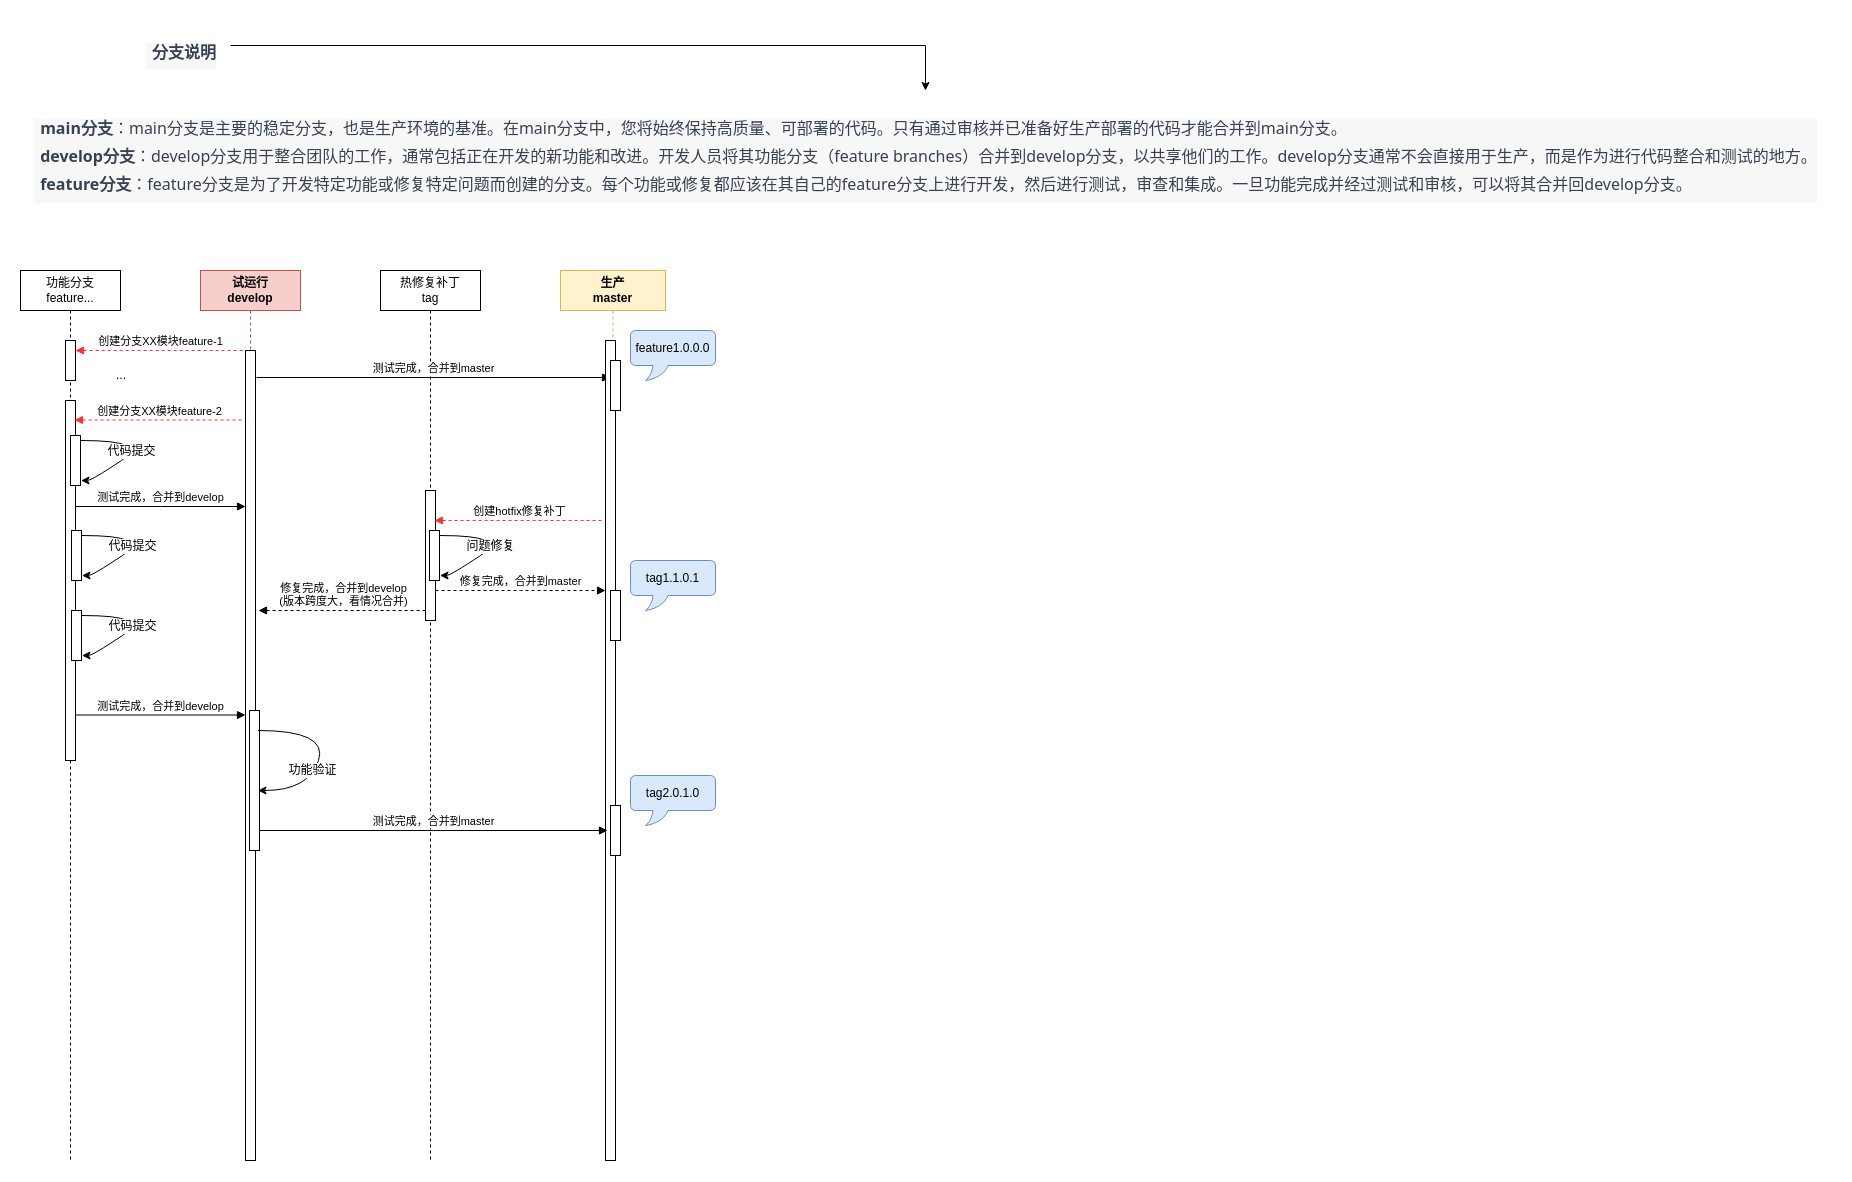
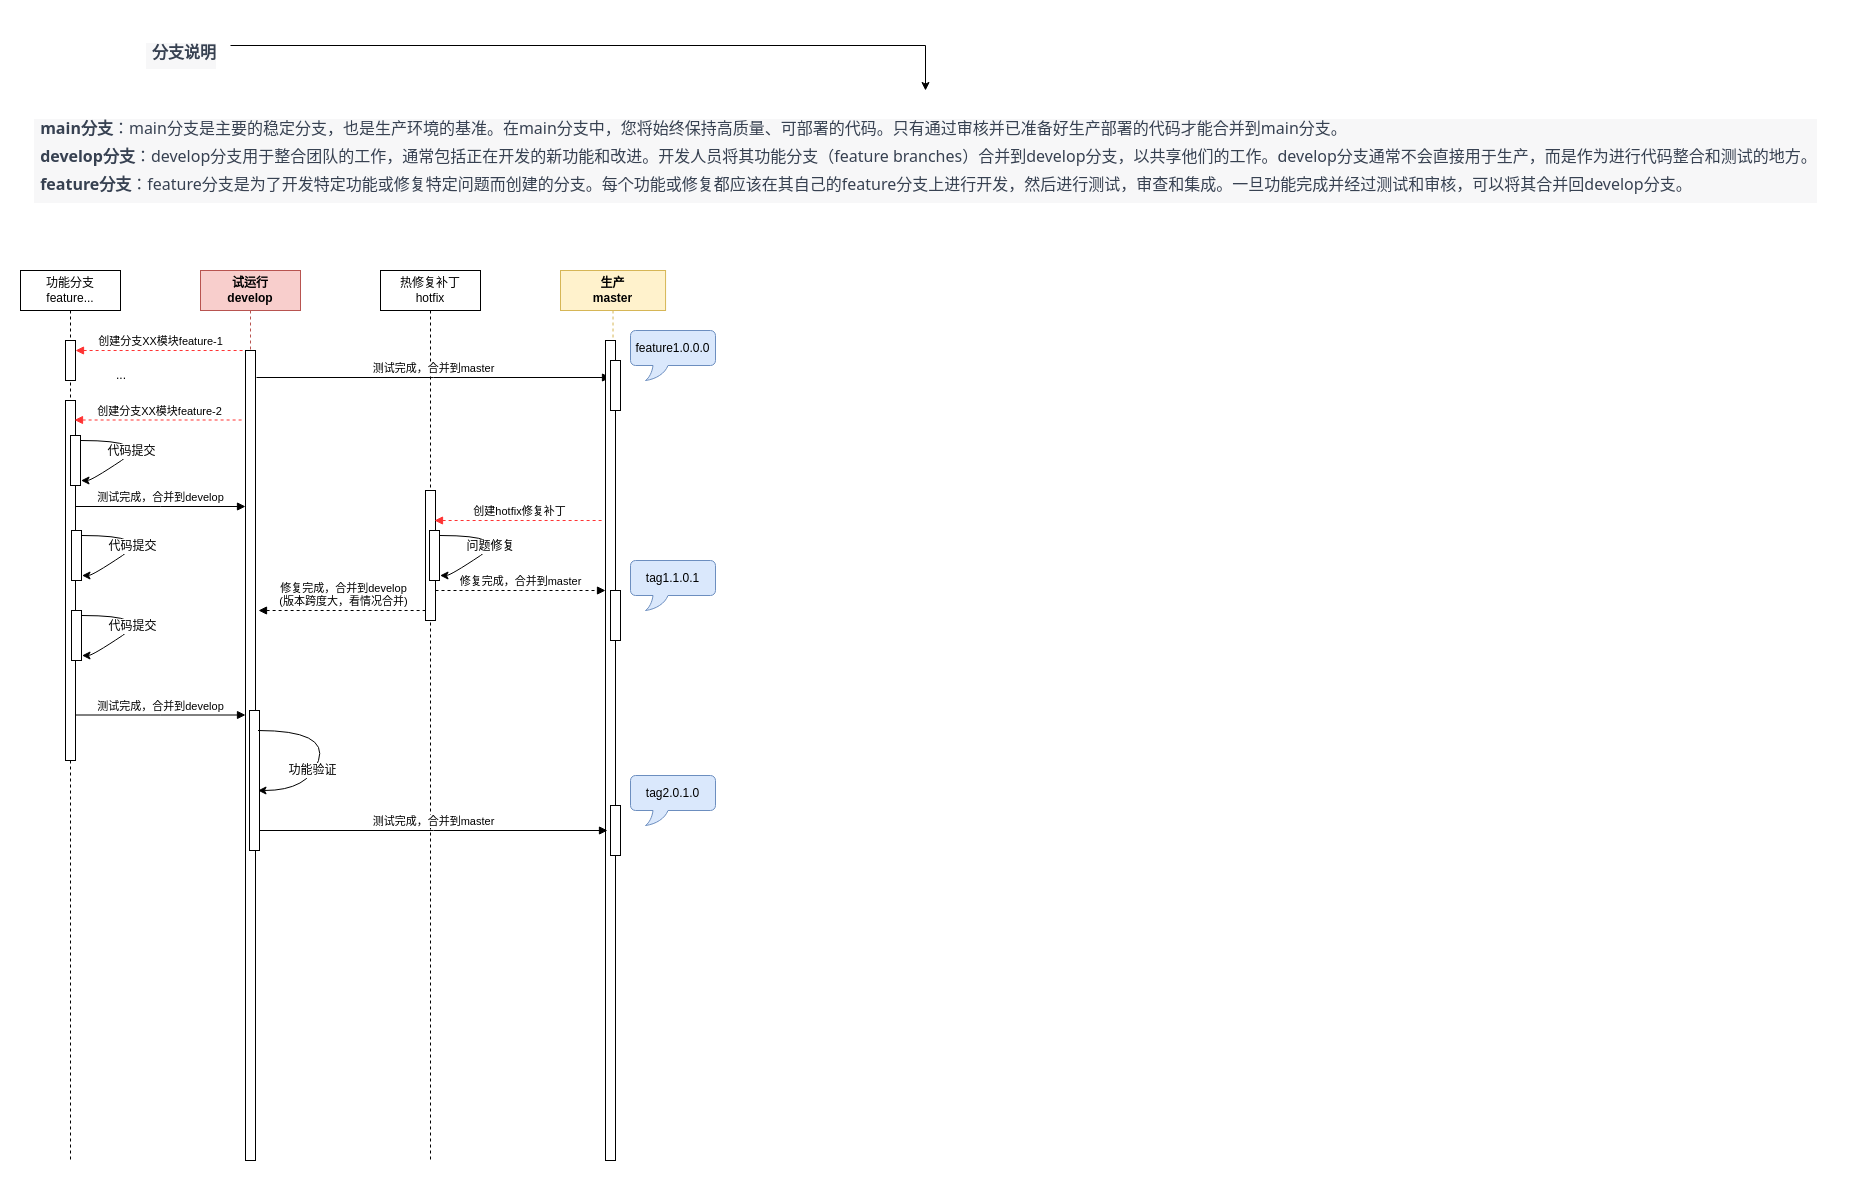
node "热修复补丁 tag": label "热修复补丁 tag" -> "热修复补丁 hotfix"
